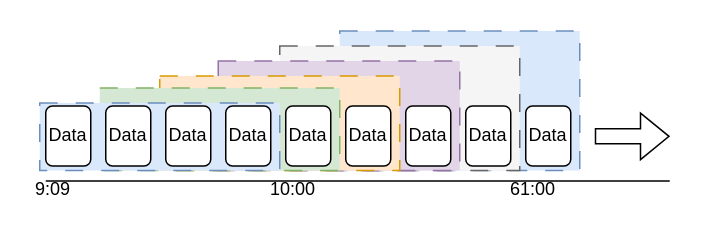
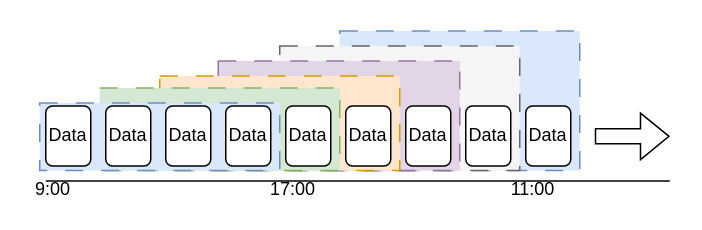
node "9:09": label "9:09" -> "9:00"
node "10:00": label "10:00" -> "17:00"
node "61:00": label "61:00" -> "11:00"
